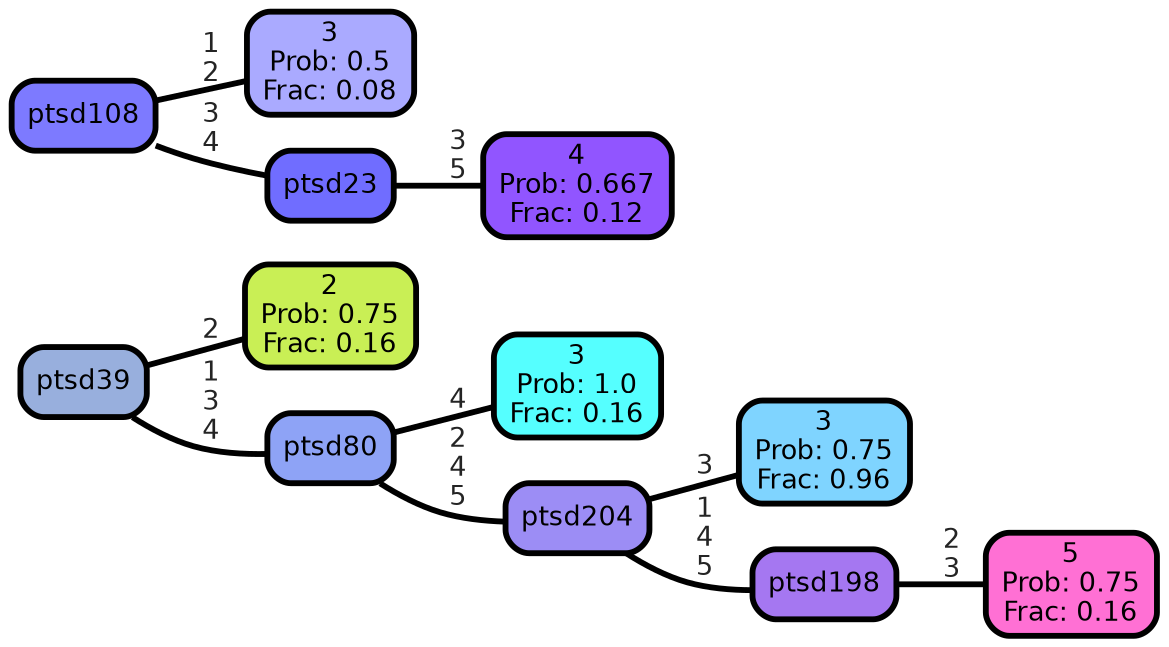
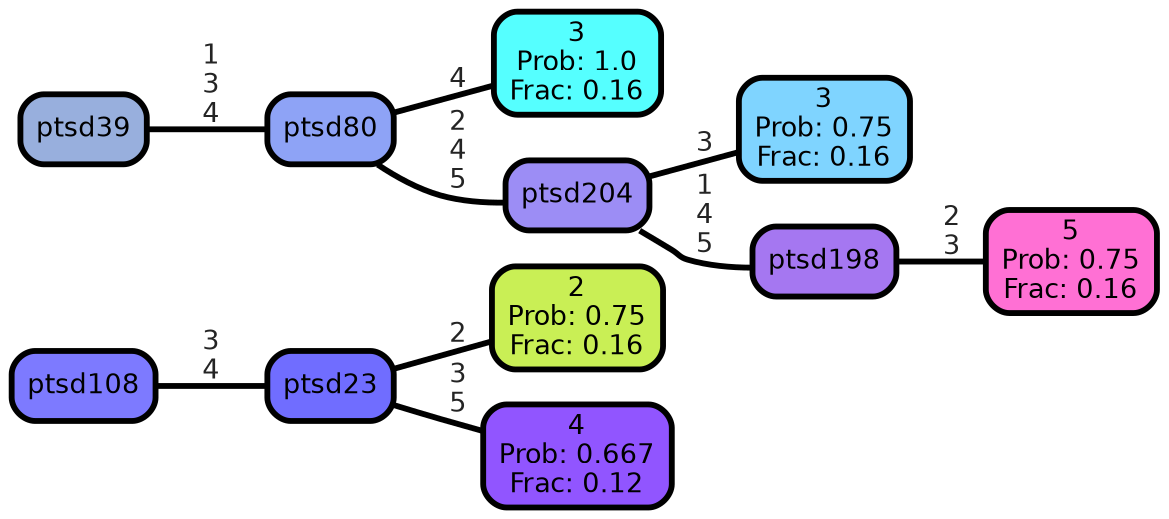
node "3 Prob: 0.5 Frac: 0.08": removed
edge "2 Prob: 0.75 Frac: 0.16" -- "ptsd39": now "2 Prob: 0.75 Frac: 0.16" -- "ptsd23"
node "3 Prob: 0.75 Frac: 0.96": label "3 Prob: 0.75 Frac: 0.96" -> "3 Prob: 0.75 Frac: 0.16"
